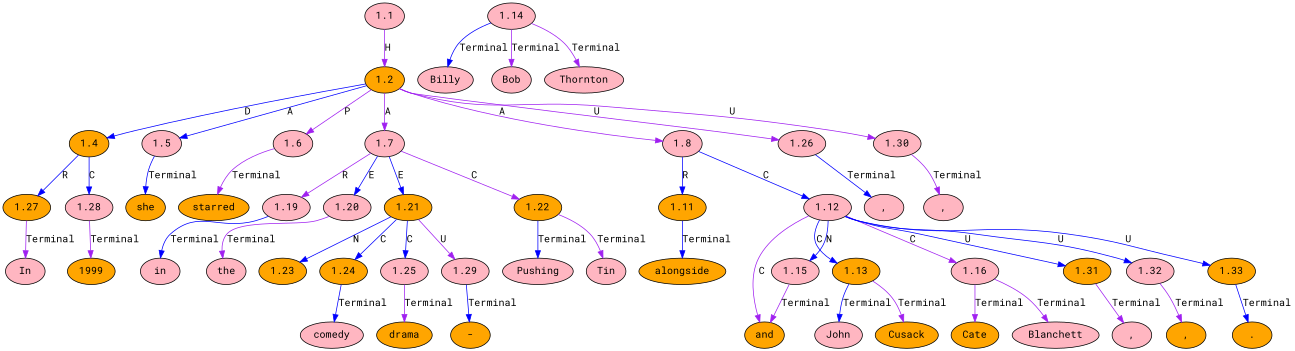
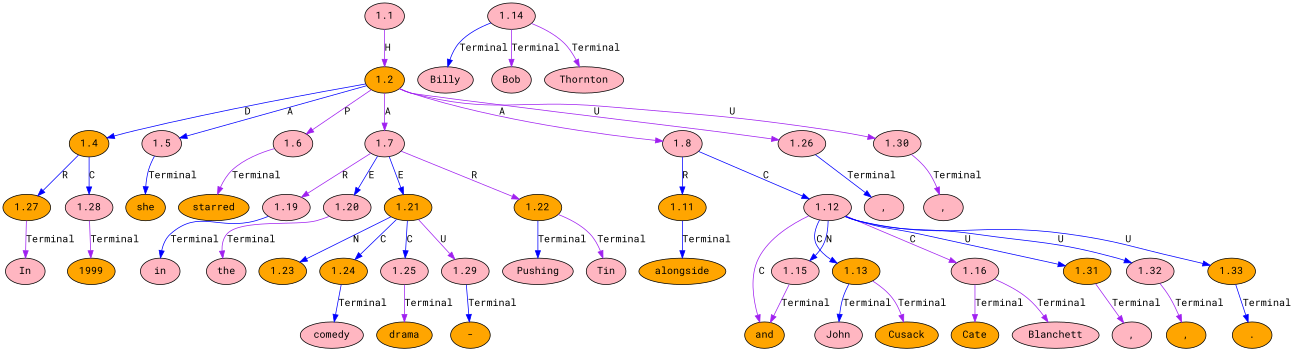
edge "1.7" -> "1.22": label "C" -> "R"
